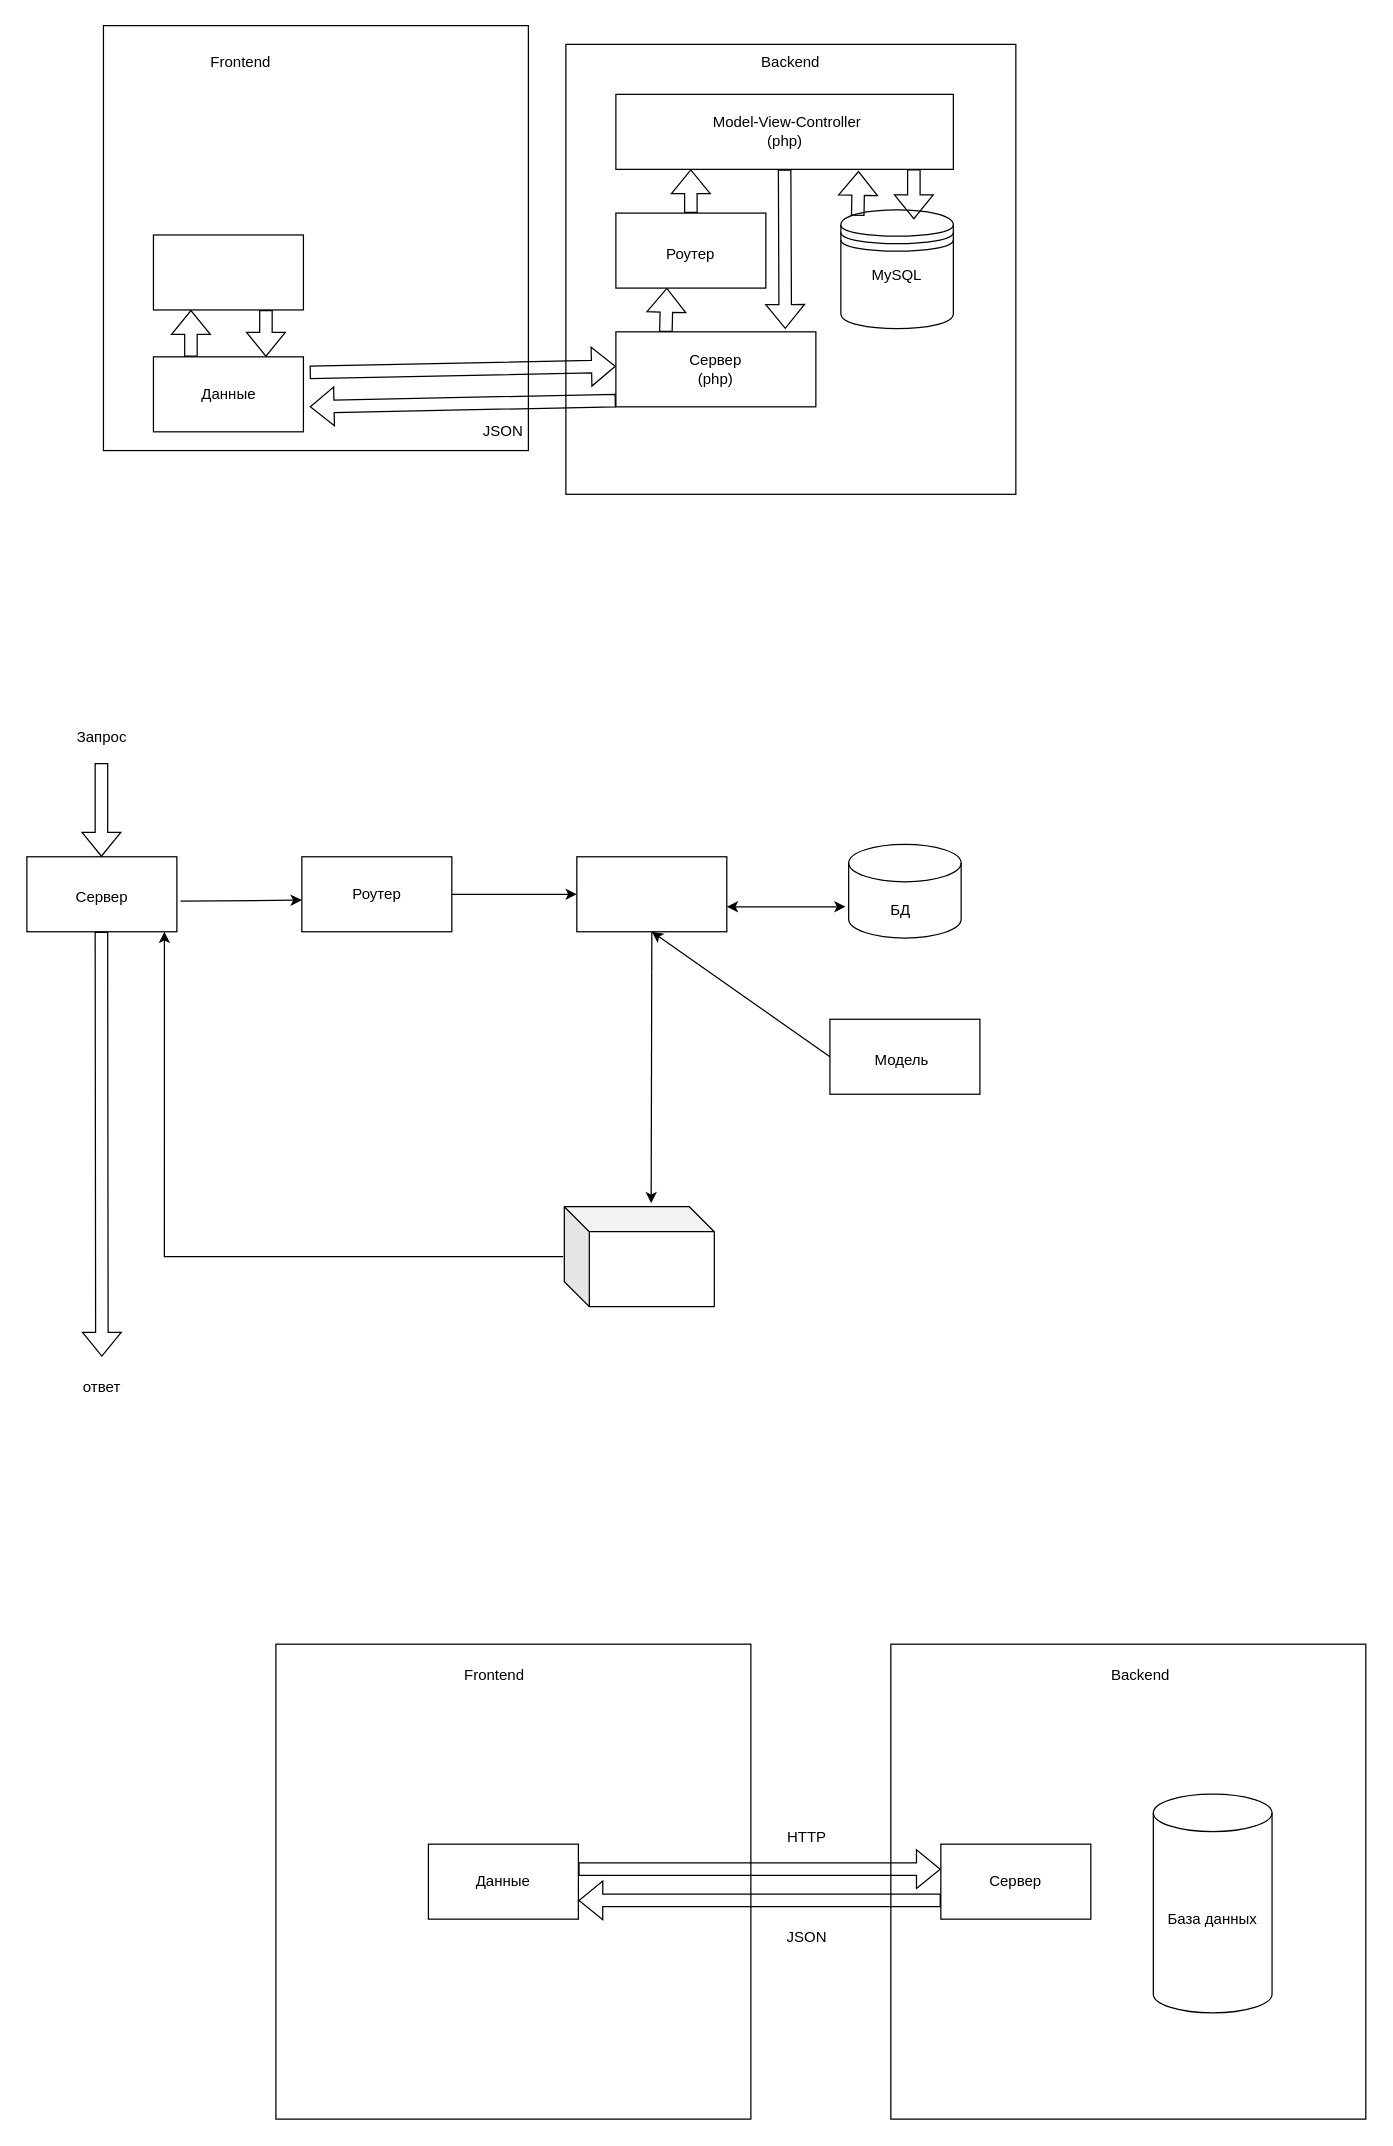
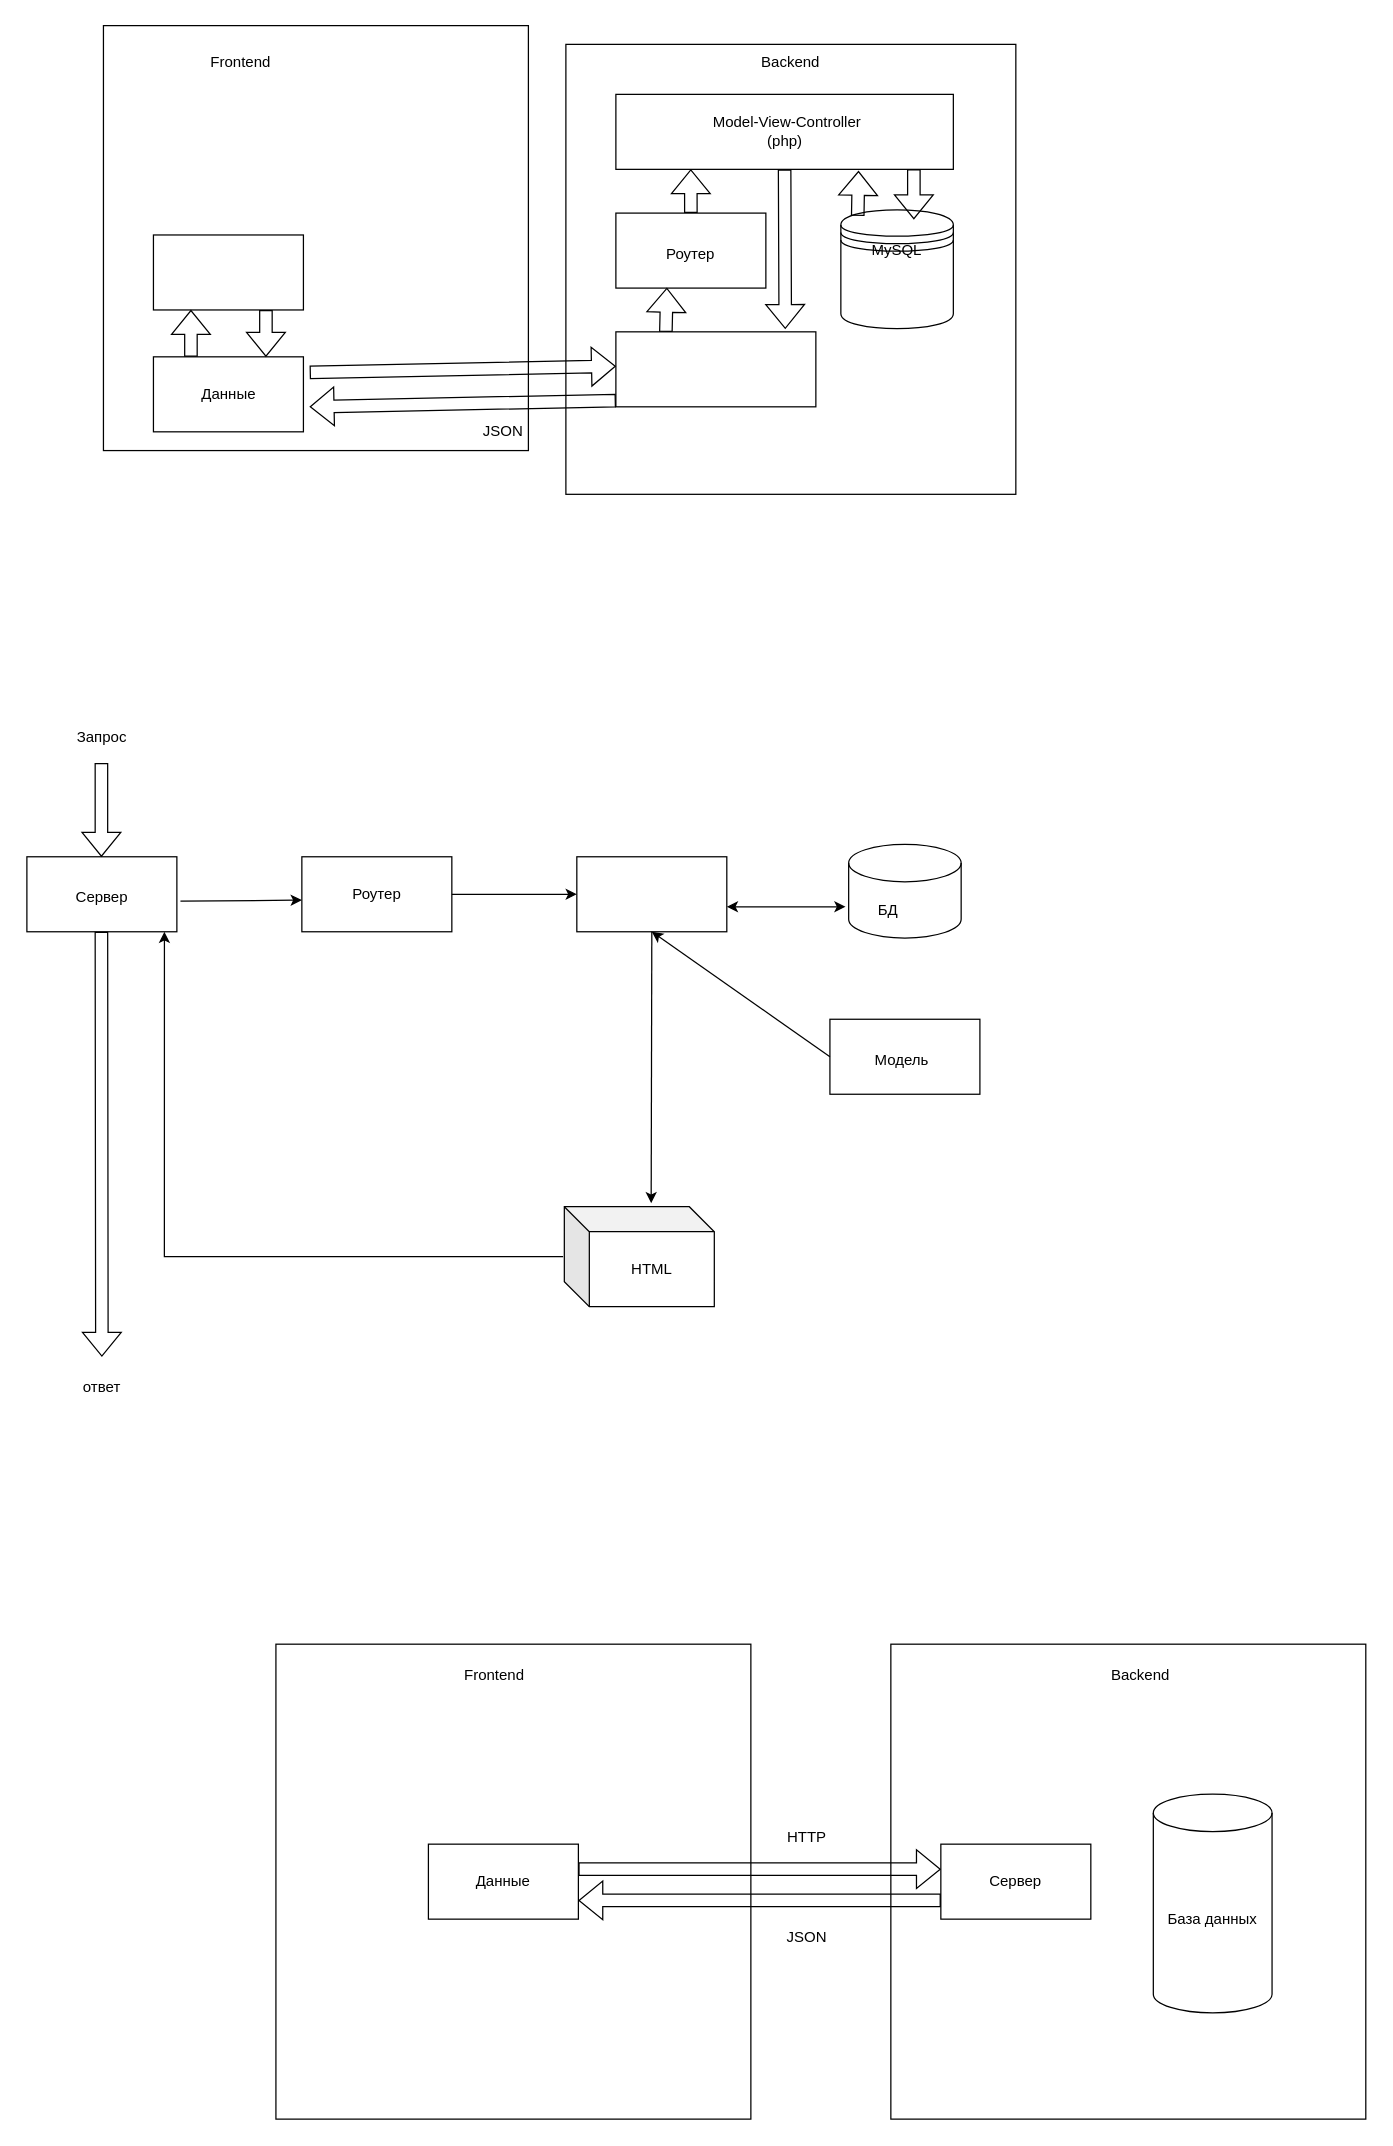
node "MySQL": moved (897, 276) -> (897, 251)
node "Сервер (php)": removed
node "БД": moved (901, 911) -> (888, 911)
node "HTML": added
